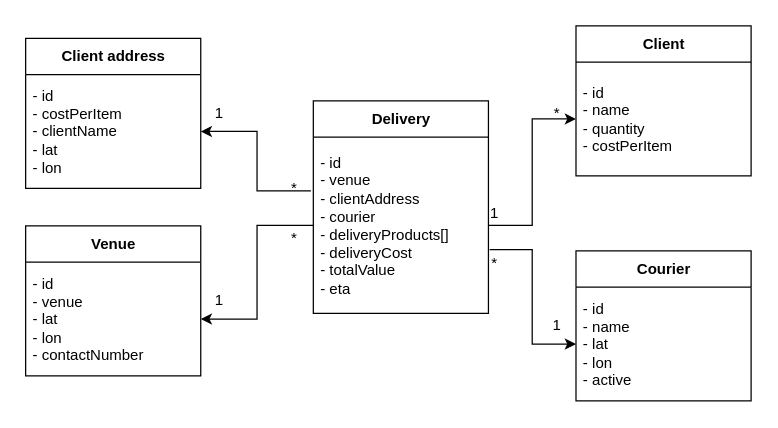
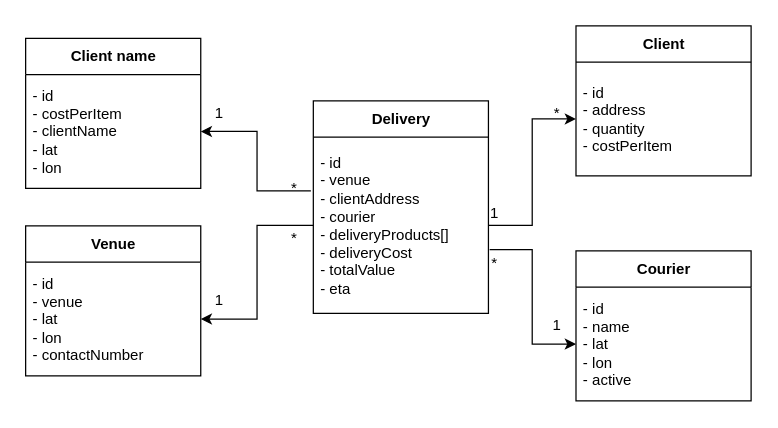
node "Client address": label "Client address" -> "Client name"
node "- id - name - quantity - costPerItem": label "- id - name - quantity - costPerItem" -> "- id - address - quantity - costPerItem"
